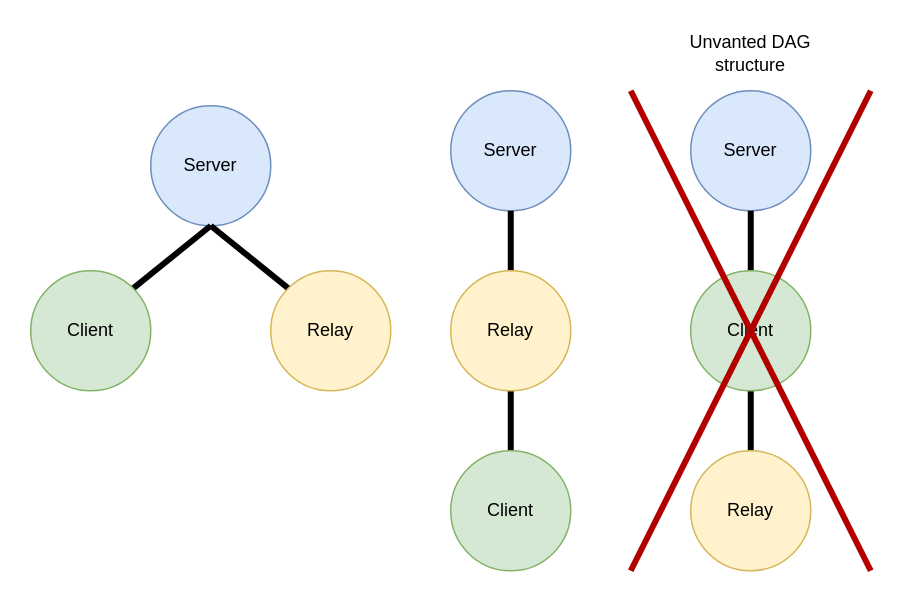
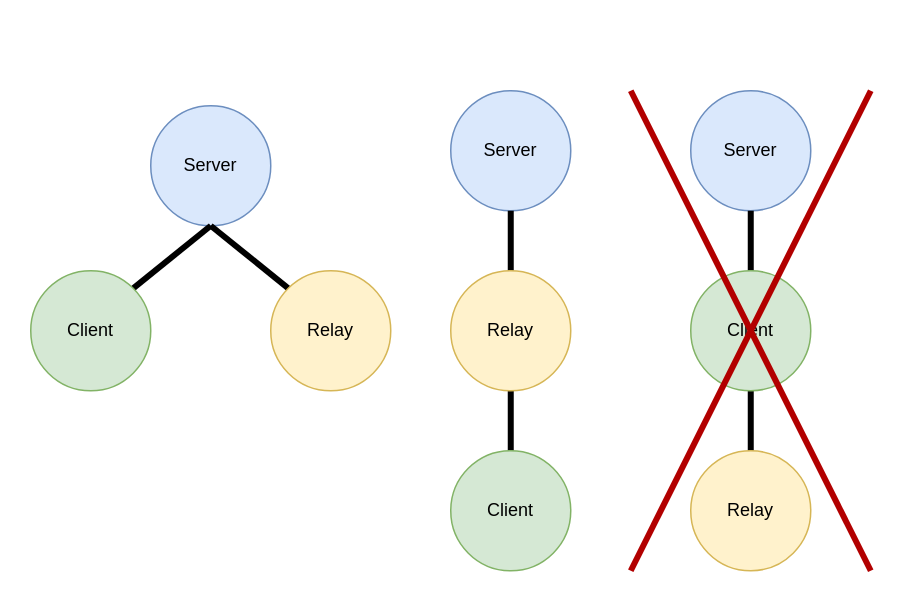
node "Unvanted DAG structure": removed
